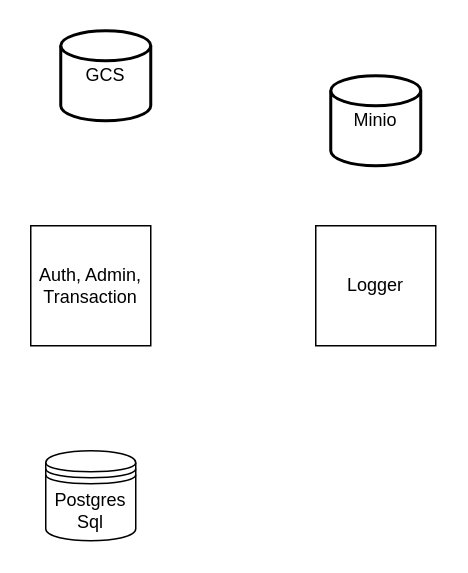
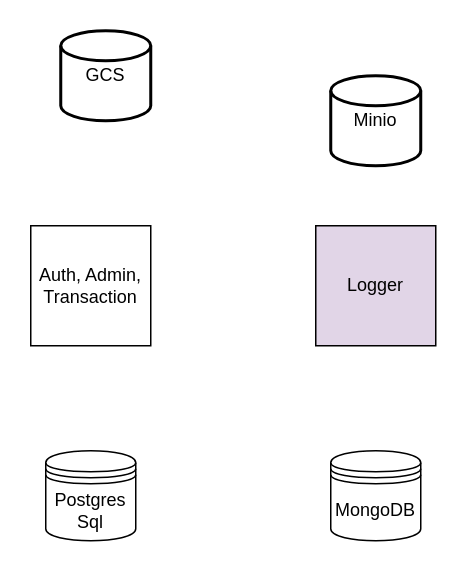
node "Logger": fillcolor #ffffff -> #e1d5e7
node "MongoDB": added
